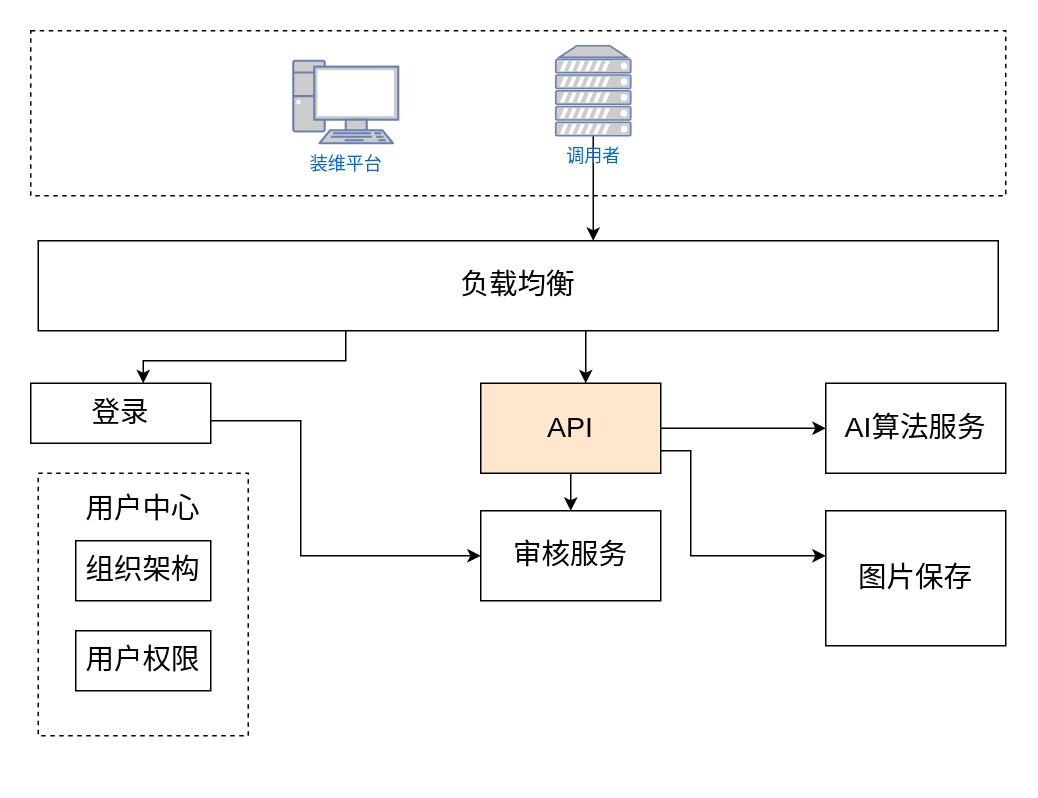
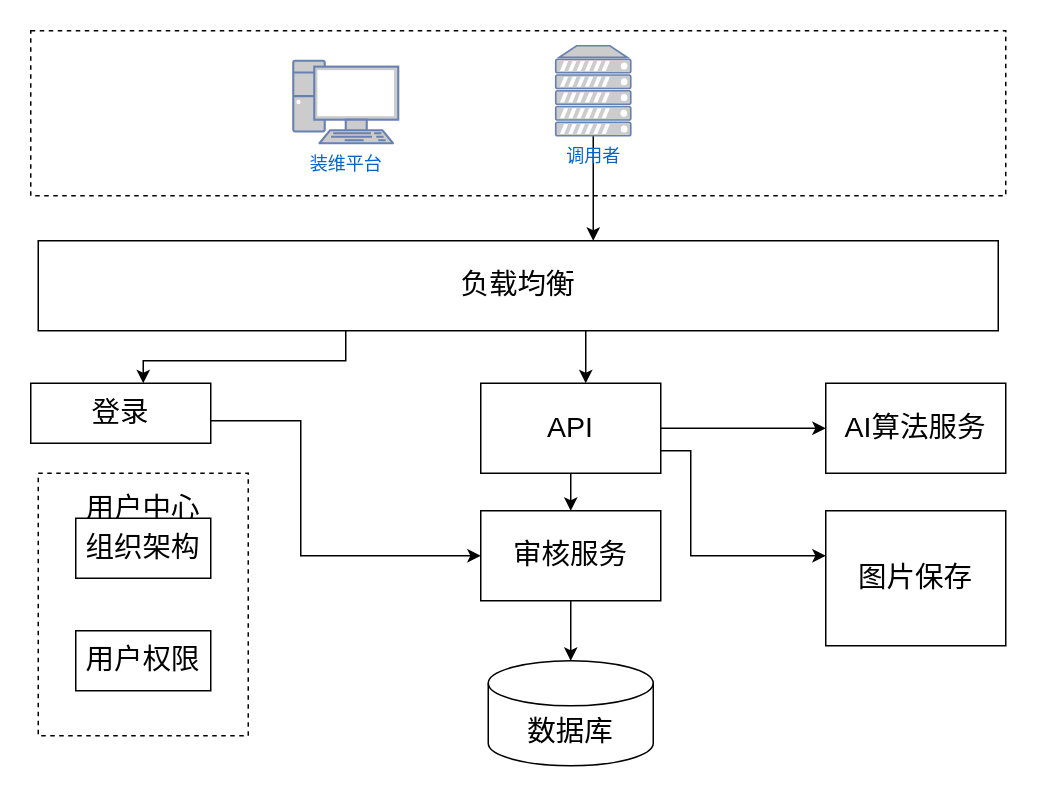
node "API": fillcolor #ffe6cc -> #ffffff
node "组织架构": moved (143, 571) -> (143, 548)
edge "审核服务" -> "数据库": added
node "数据库": added
